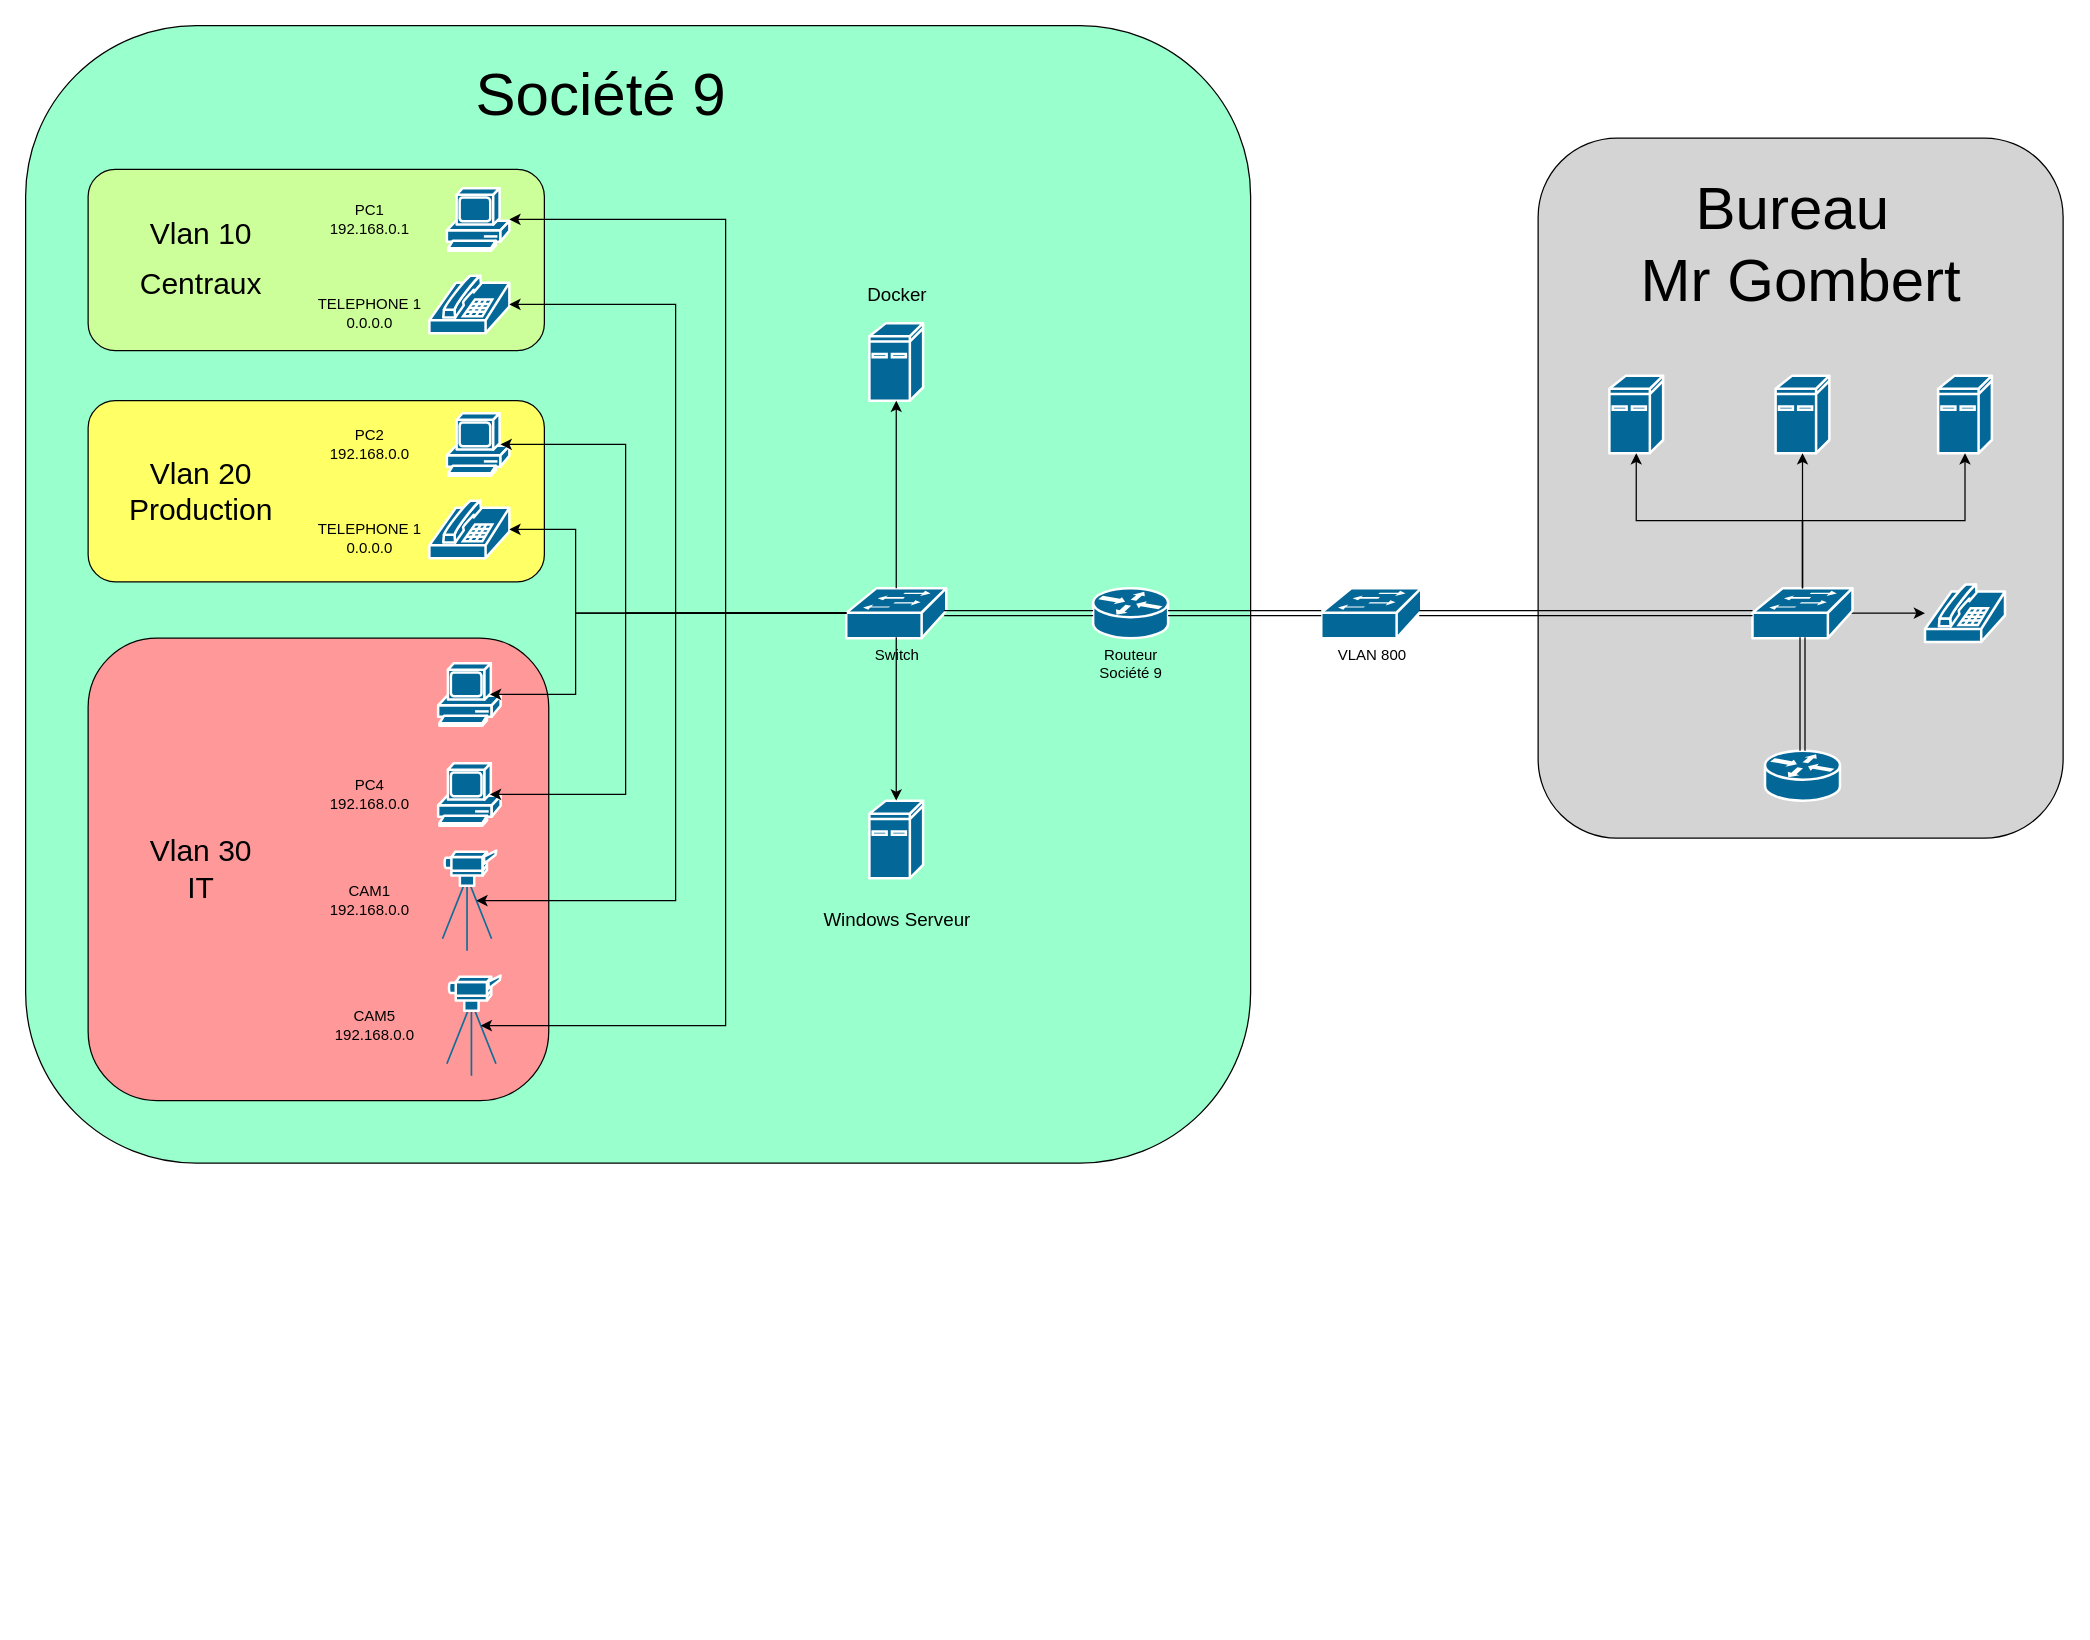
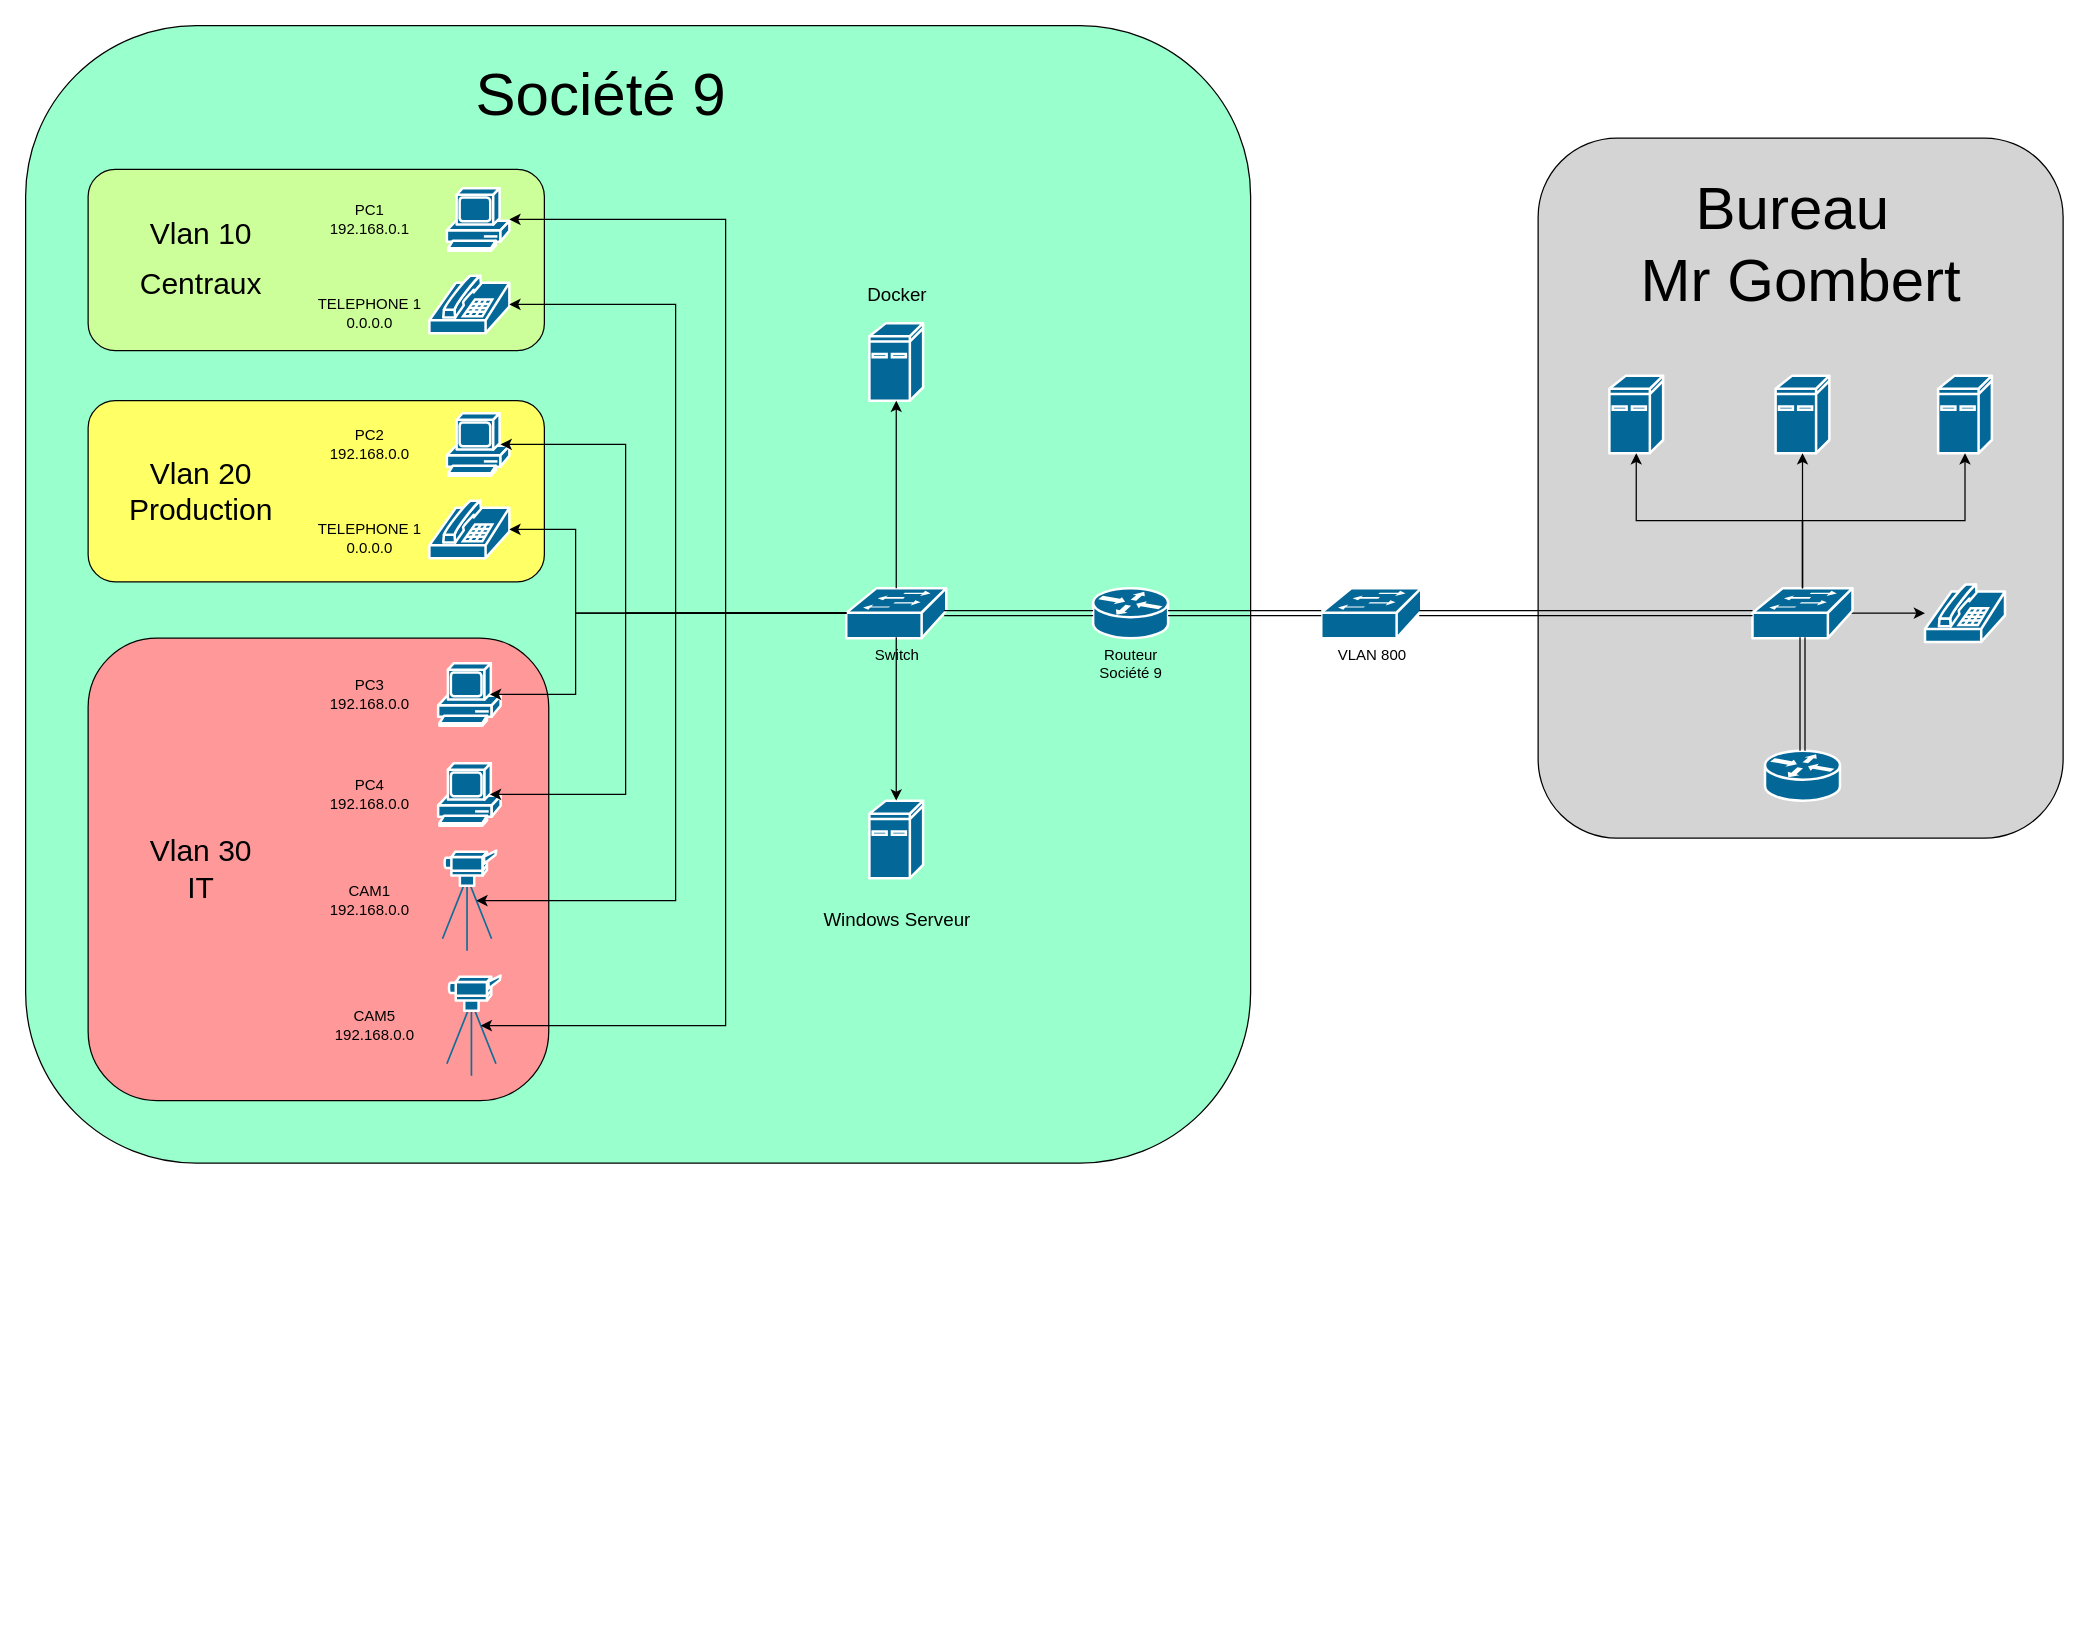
node "PC3 192.168.0.0": added
